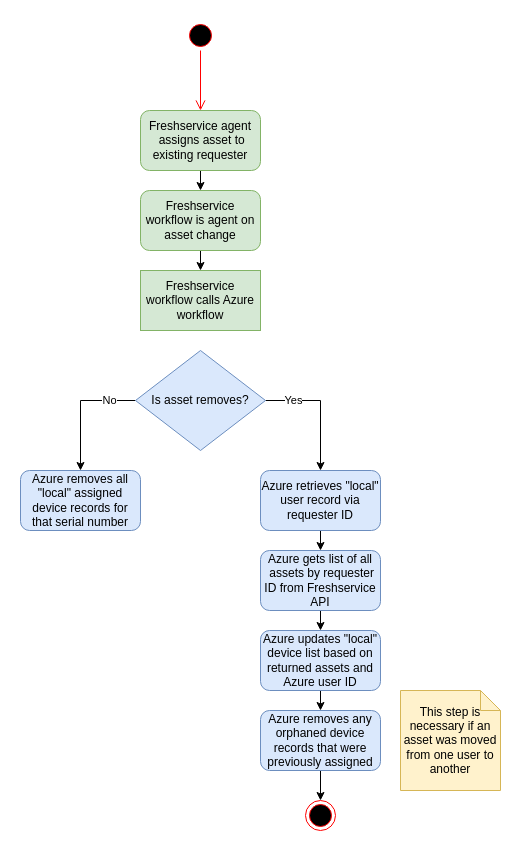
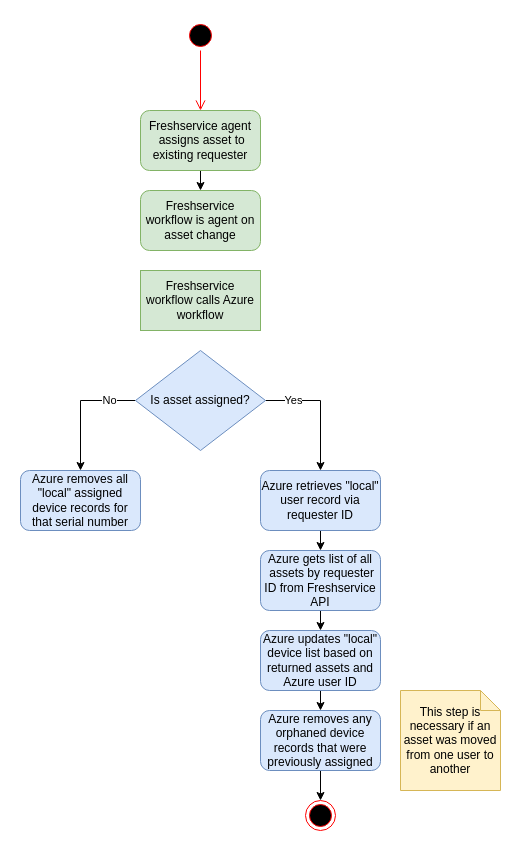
edge "Freshservice workflow is agent on asset change" -> "Freshservice workflow calls Azure workflow": removed
node "Is asset removes?": label "Is asset removes?" -> "Is asset assigned?"
